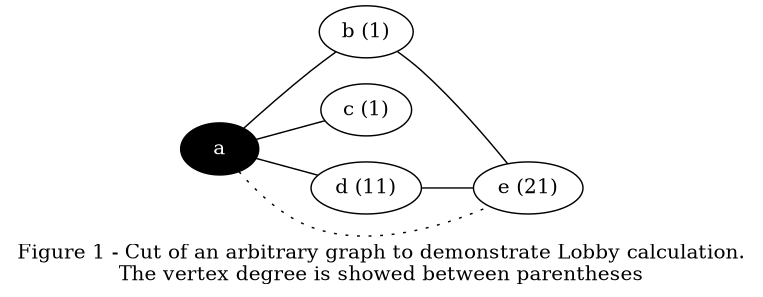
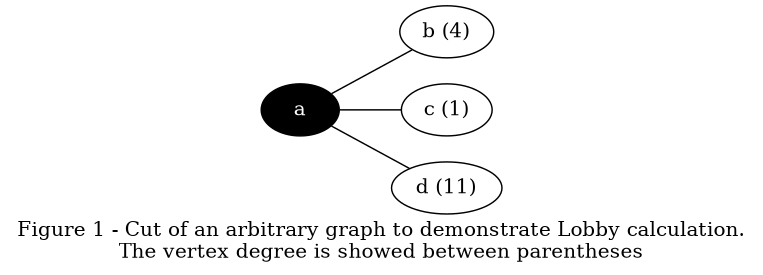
node "b (1)": label "b (1)" -> "b (4)"
node "e (21)": removed
